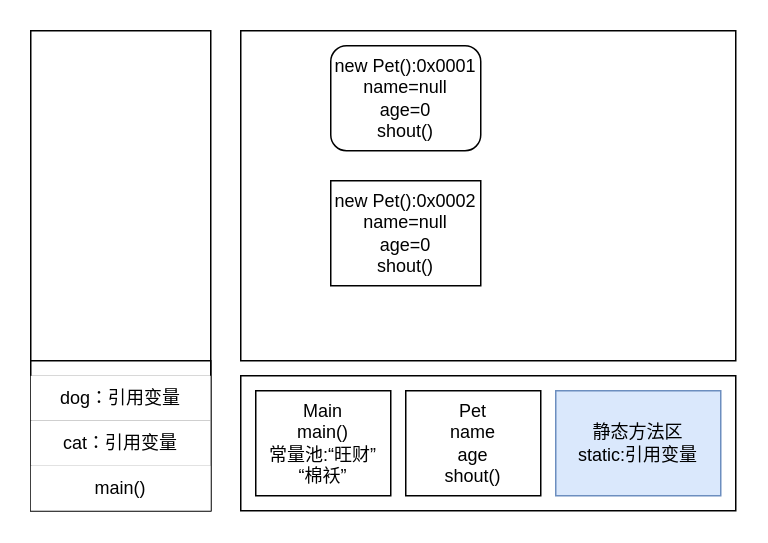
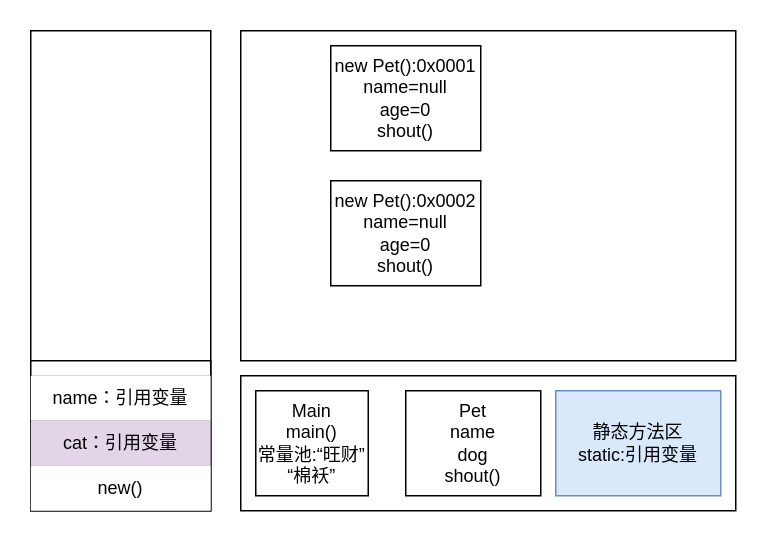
node "new Pet():0x0001 name=null age=0 shout()": shape rounded rectangle -> rectangle
node "dog：引用变量": label "dog：引用变量" -> "name：引用变量"
node "cat：引用变量": fillcolor #ffffff -> #e1d5e7
node "Main main() 常量池:“旺财” “棉袄”": size 135x105 -> 113x105
node "Pet name age shout()": label "Pet name age shout()" -> "Pet name dog shout()"
node "main()": label "main()" -> "new()"
